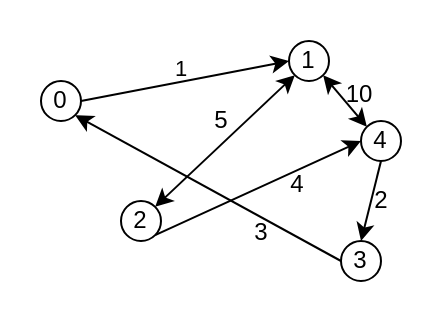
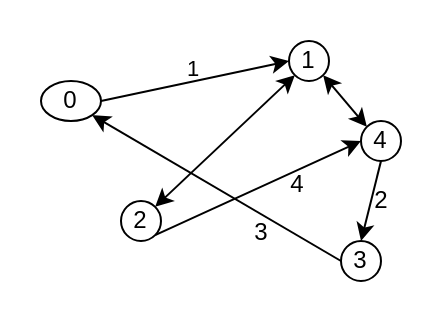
node "10": removed
node "0": size 40x40 -> 60x40
node "5": removed
